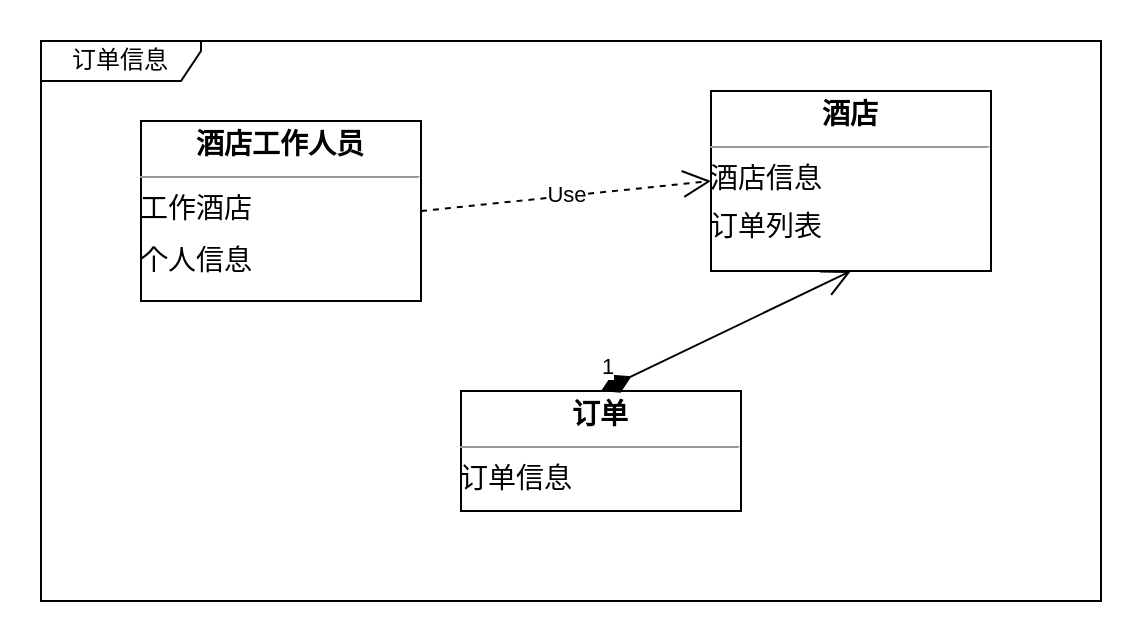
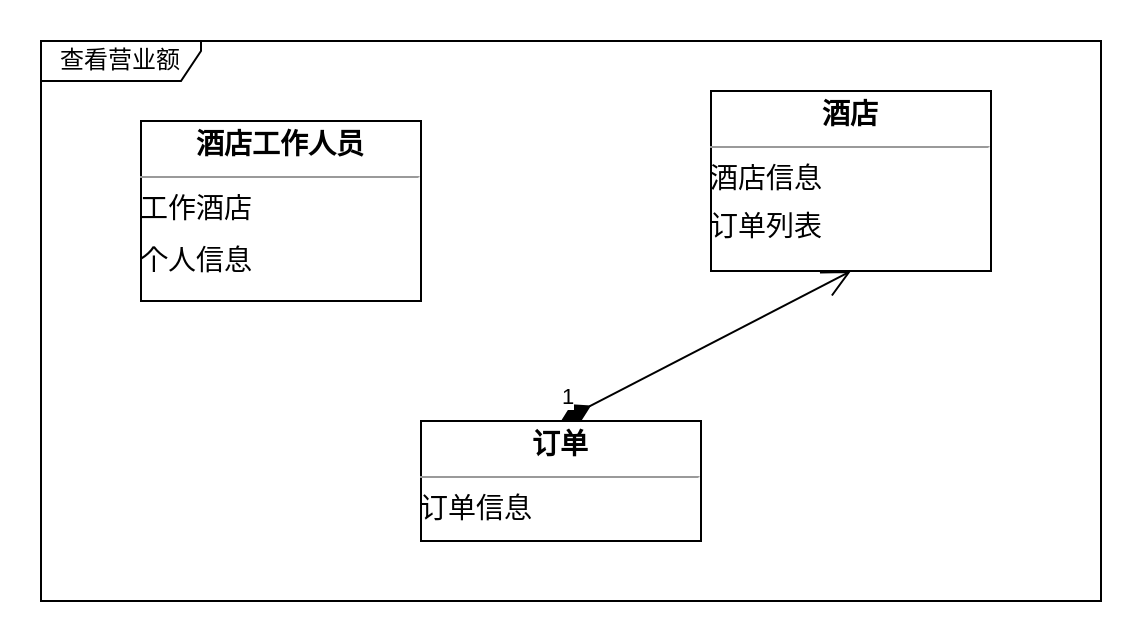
node "订单信息": label "订单信息" -> "查看营业额"
edge "酒店工作人员 工作酒店 个人信息" -> "酒店 酒店信息 订单列表": removed, label "Use"
node "订单 订单信息": moved (601, 451) -> (561, 481)
